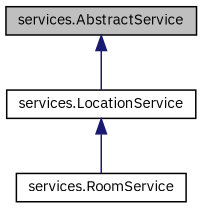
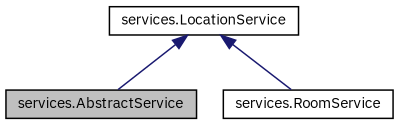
edge "services.LocationService" -> "services.AbstractService": reversed
